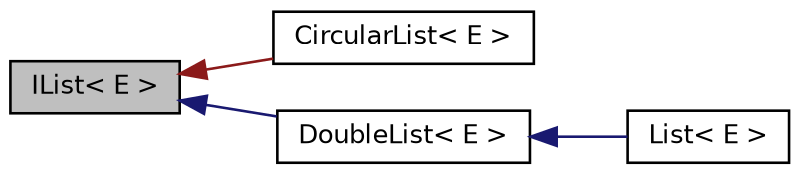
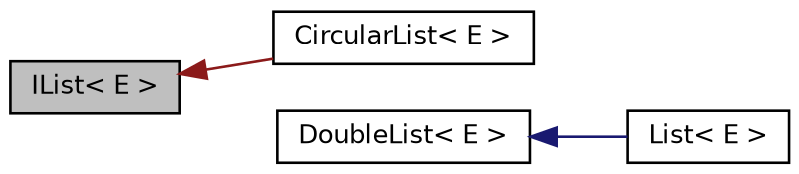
edge "DoubleList< E >" -> "IList< E >": removed
